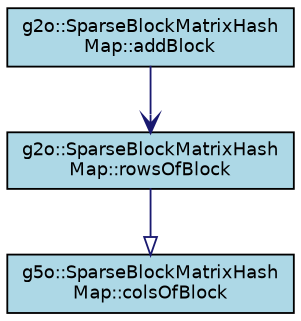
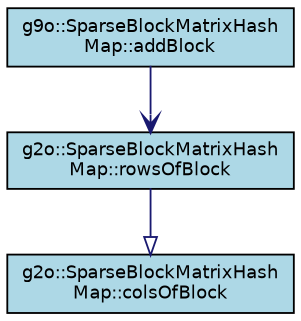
node "g2o::SparseBlockMatrixHash Map::addBlock": label "g2o::SparseBlockMatrixHash Map::addBlock" -> "g9o::SparseBlockMatrixHash Map::addBlock"
node "g5o::SparseBlockMatrixHash Map::colsOfBlock": label "g5o::SparseBlockMatrixHash Map::colsOfBlock" -> "g2o::SparseBlockMatrixHash Map::colsOfBlock"
